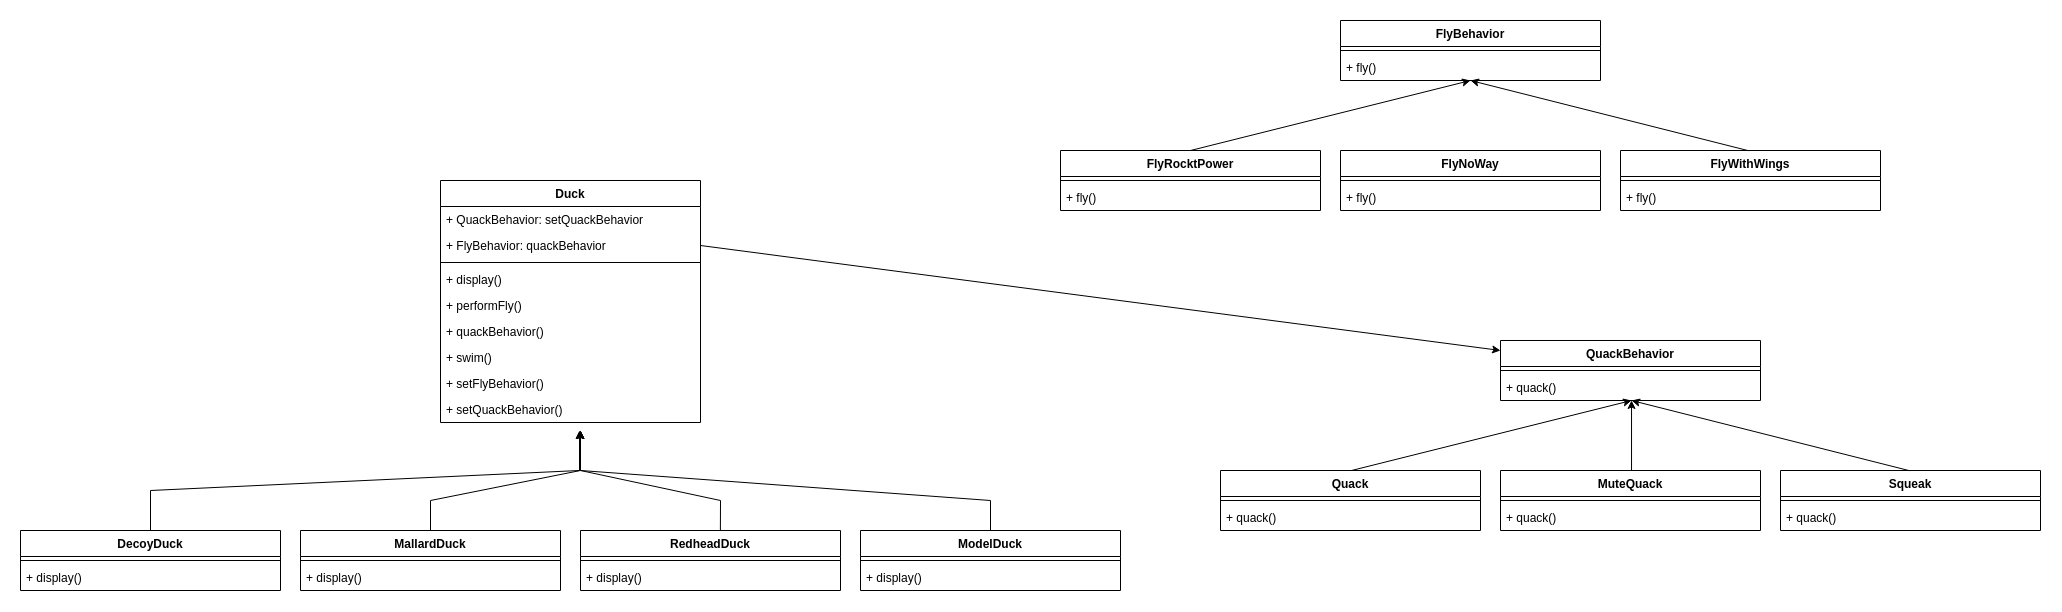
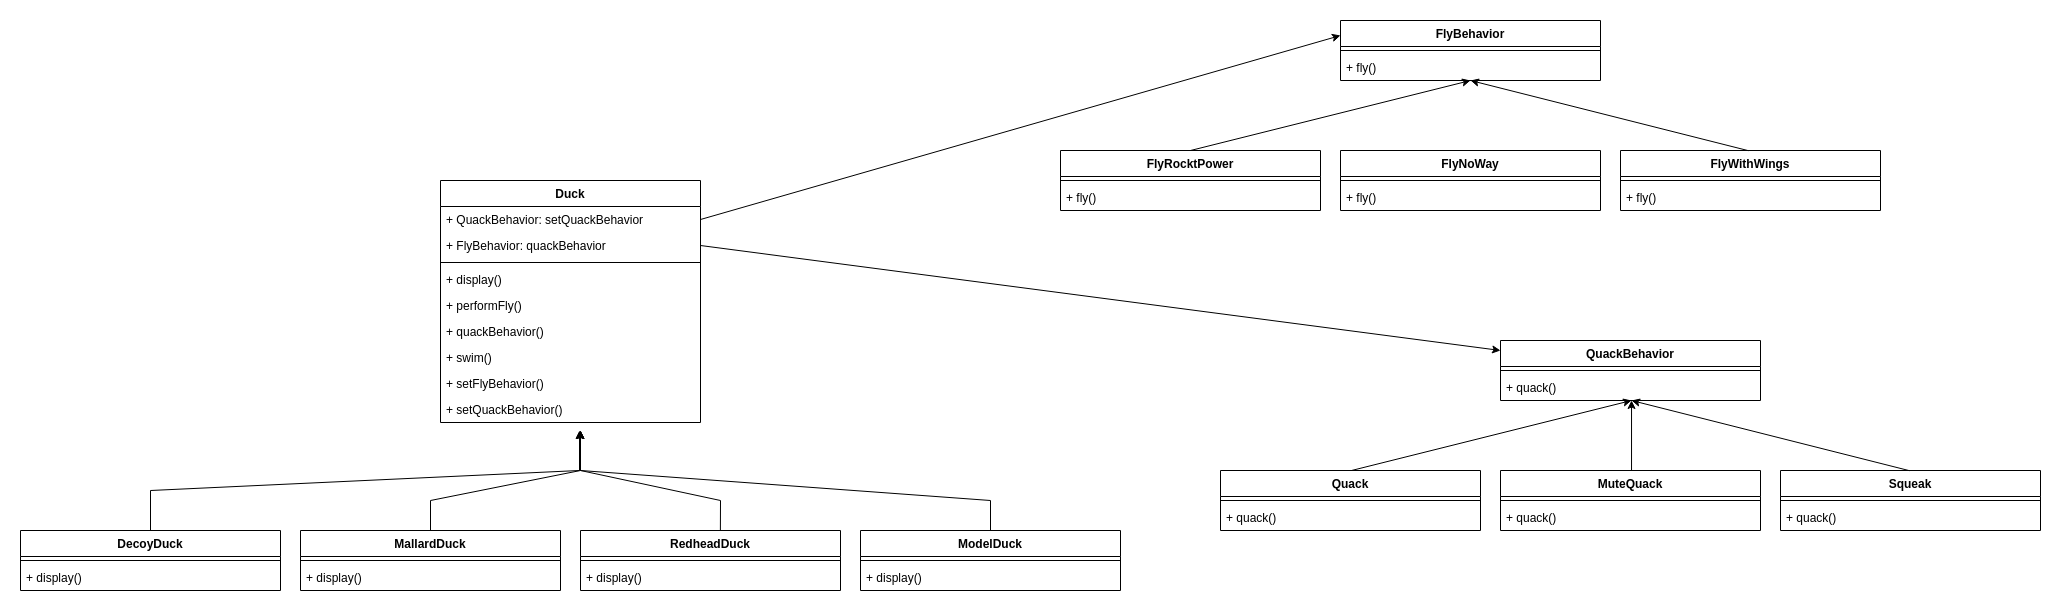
edge "+ QuackBehavior: setQuackBehavior" -> "FlyBehavior": added
